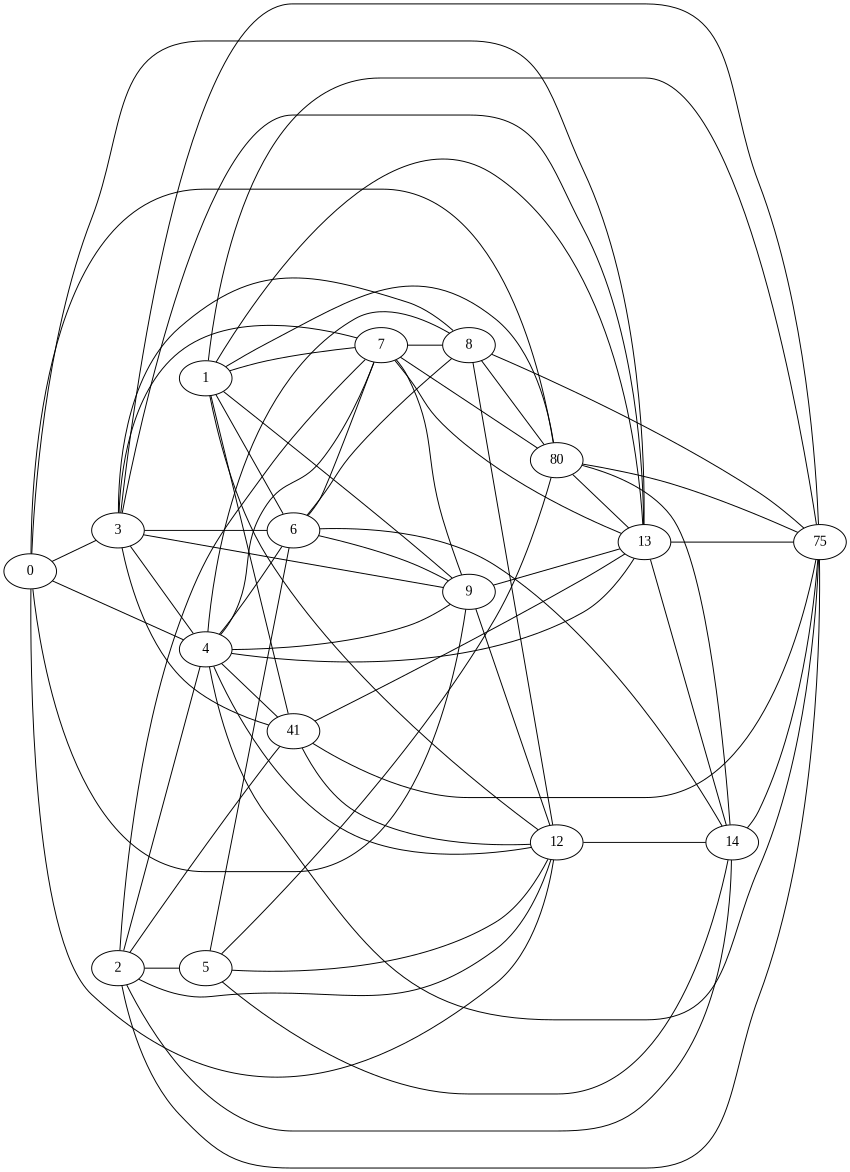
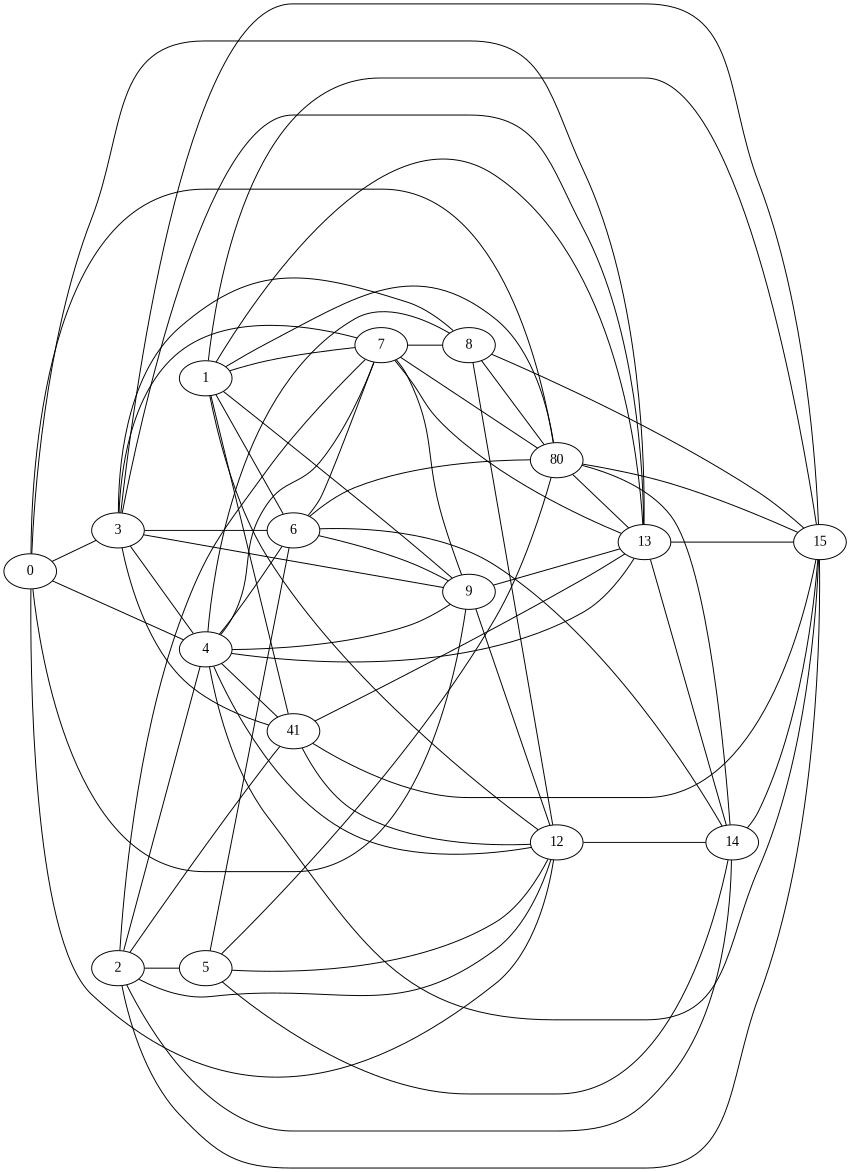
edge "8" -- "6": now "80" -- "6"
node "75": label "75" -> "15"
